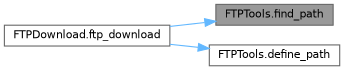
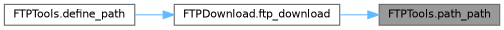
node "FTPTools.find_path": label "FTPTools.find_path" -> "FTPTools.path_path"
edge "FTPDownload.ftp_download" -> "FTPTools.define_path": reversed
